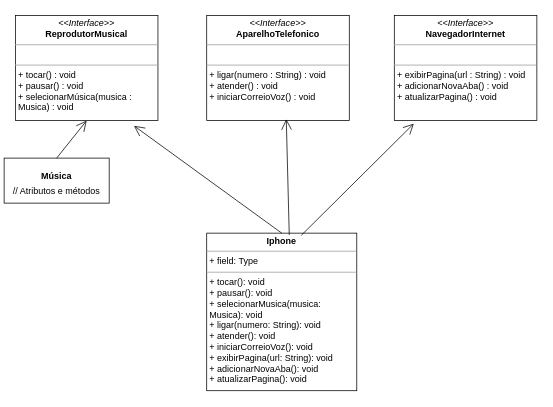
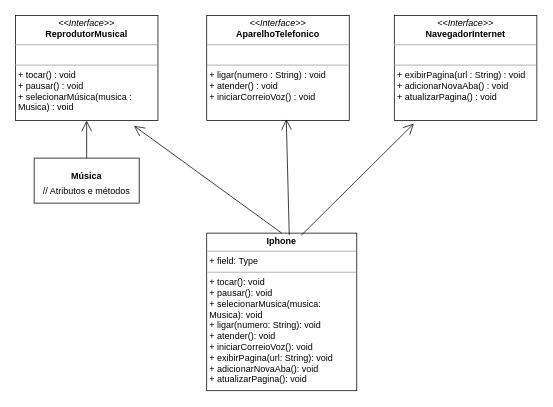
node "Música // Atributos e métodos": moved (57, 180) -> (87, 180)
